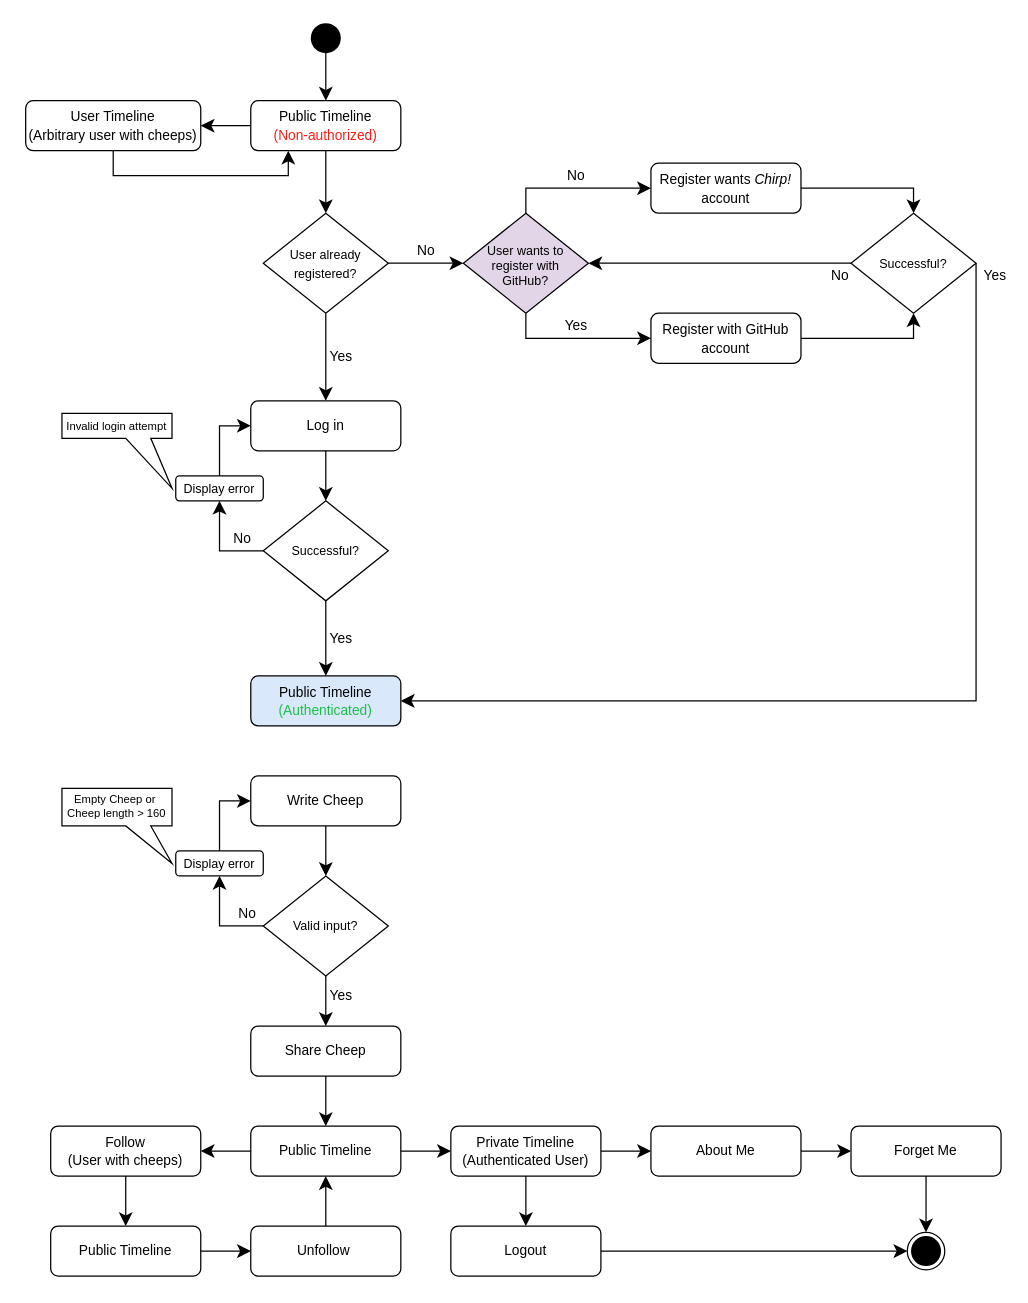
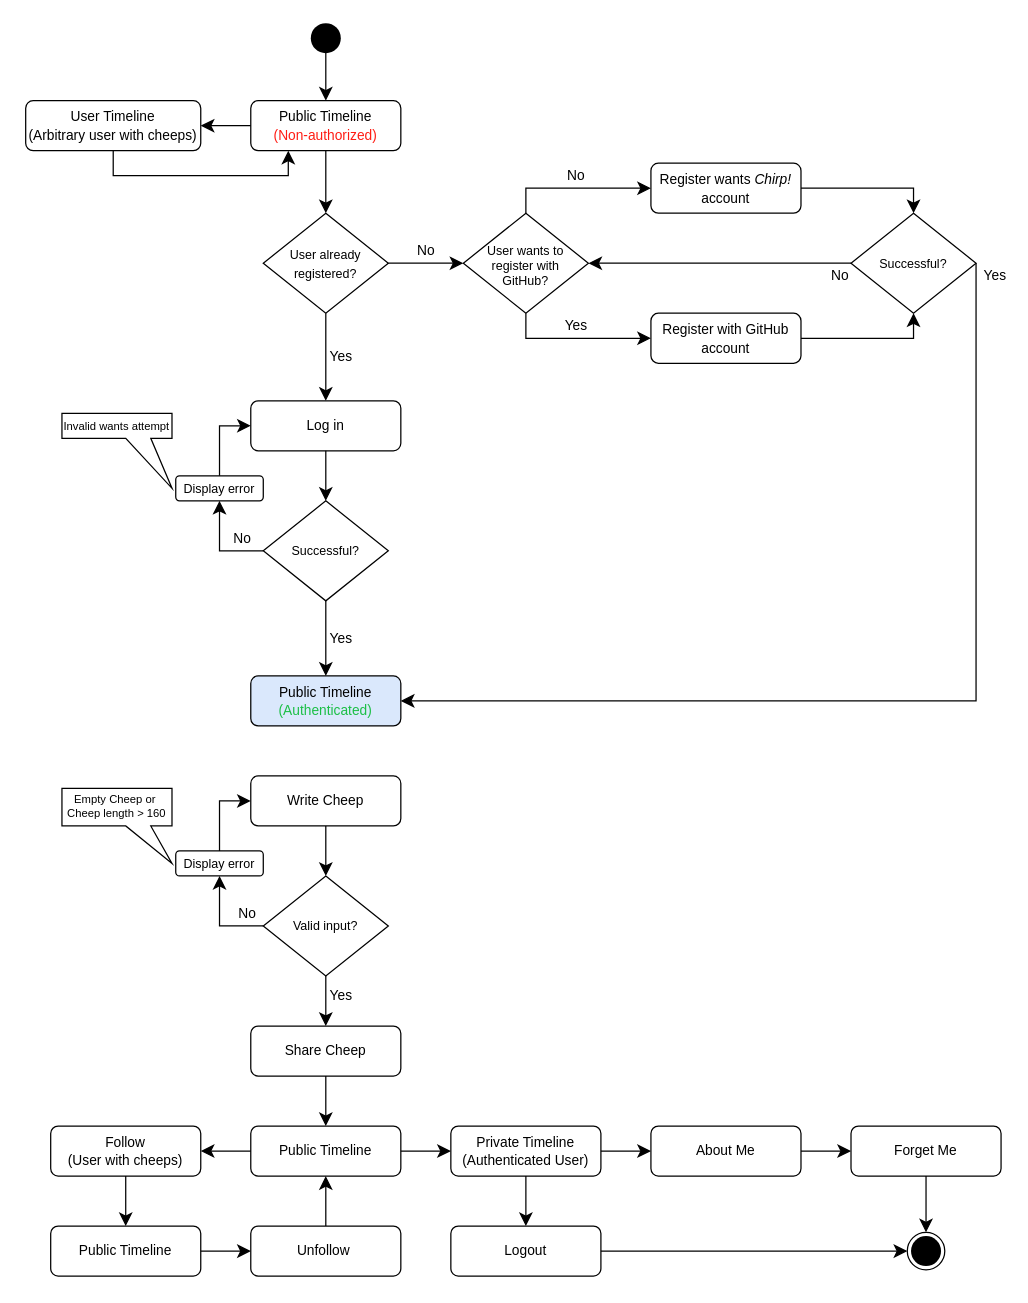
node "User wants to register with GitHub?": fillcolor #e1d5e7 -> #ffffff
node "Invalid login attempt": label "Invalid login attempt" -> "Invalid wants attempt"
